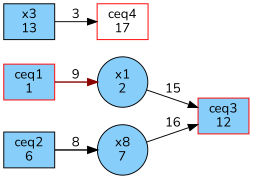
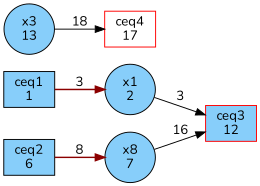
edge "x3 13" -> "ceq4 17": label "3" -> "18"
node "x3 13": shape box -> circle
edge "ceq1 1" -> "x1 2": label "9" -> "3"
node "ceq1 1": color red -> black
edge "x1 2" -> "ceq3 12": label "15" -> "3"
edge "ceq2 6" -> "x8 7": color black -> red4
